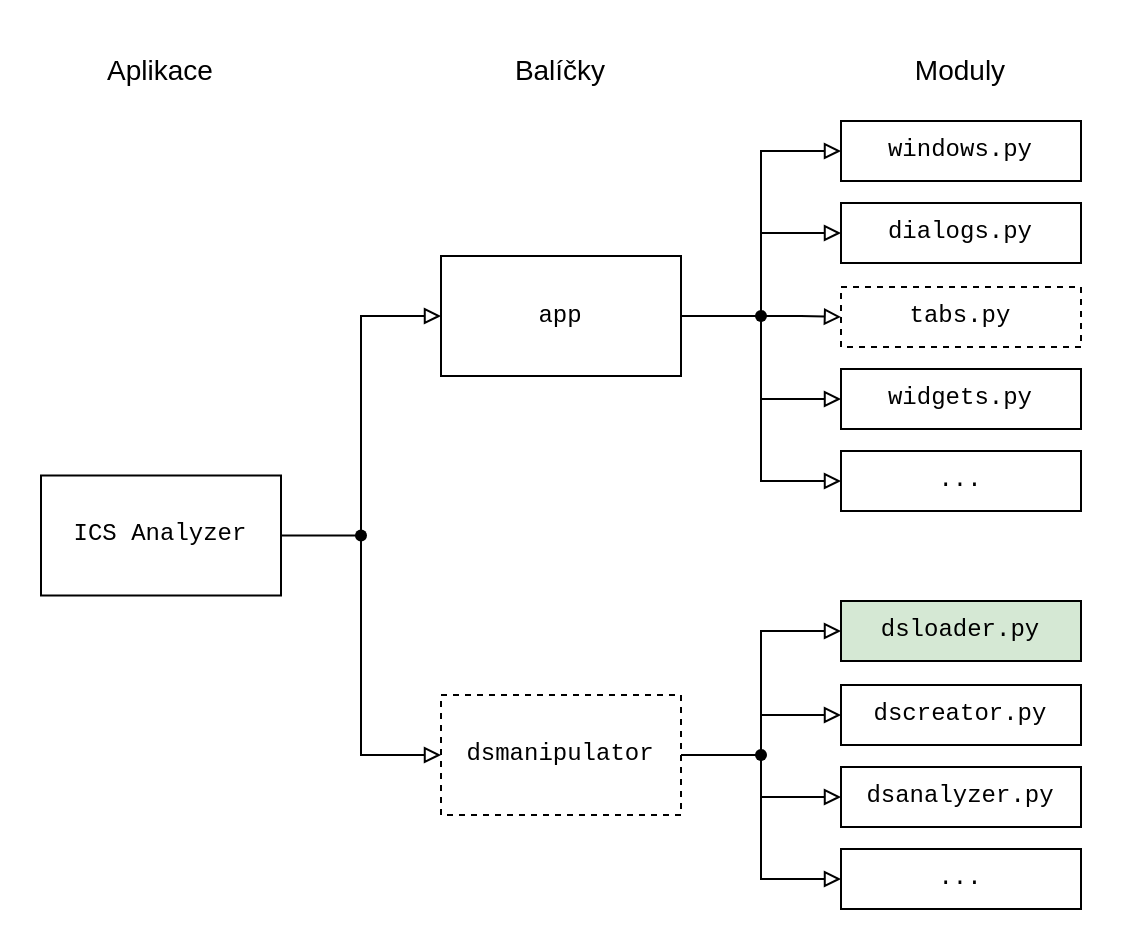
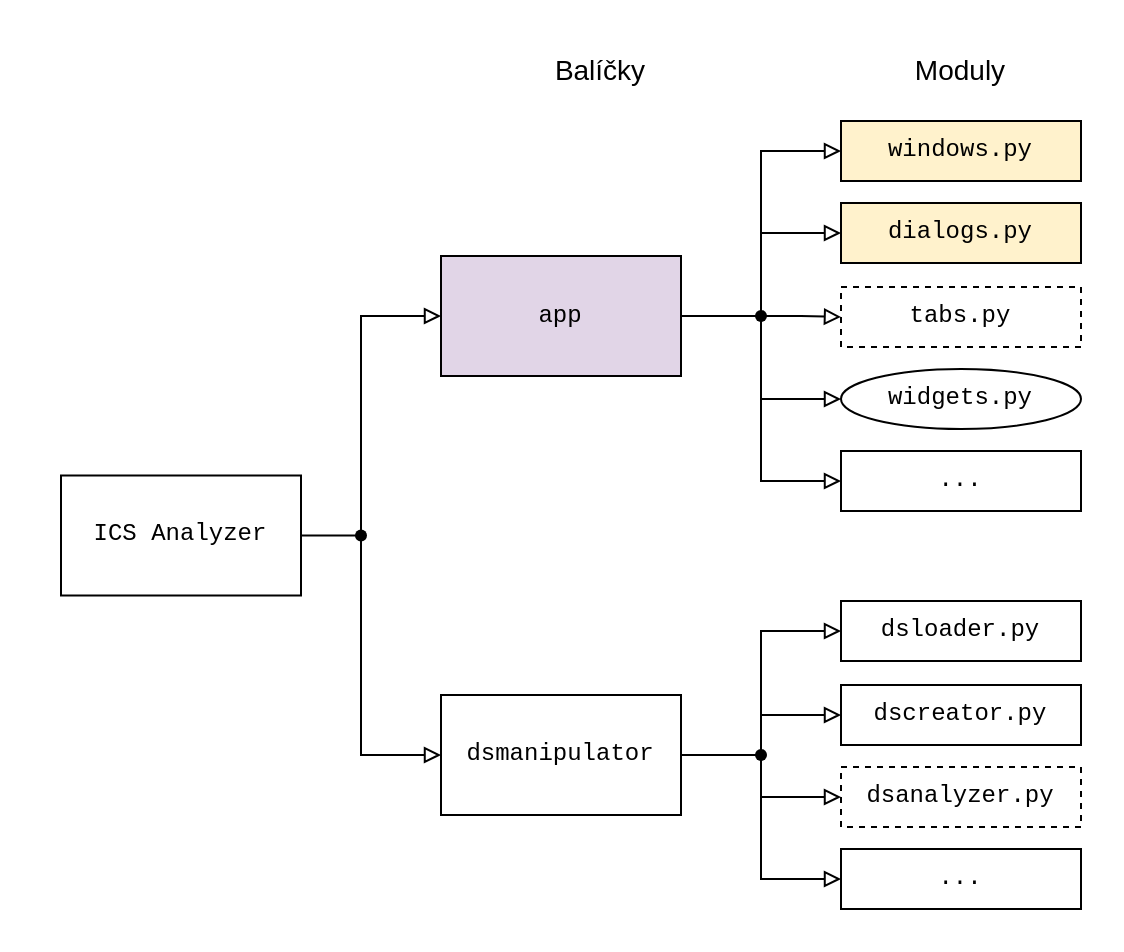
node "Aplikace": removed
node "Balíčky": moved (561, 71) -> (601, 71)
node "windows.py": fillcolor #ffffff -> #fff2cc
node "dialogs.py": fillcolor #ffffff -> #fff2cc
node "app": fillcolor #ffffff -> #e1d5e7
node "widgets.py": shape rectangle -> ellipse
node "ICS Analyzer": moved (161, 536) -> (181, 536)
node "dsloader.py": fillcolor #d5e8d4 -> #ffffff
node "dsmanipulator": style dashed -> solid
node "dsanalyzer.py": style solid -> dashed
